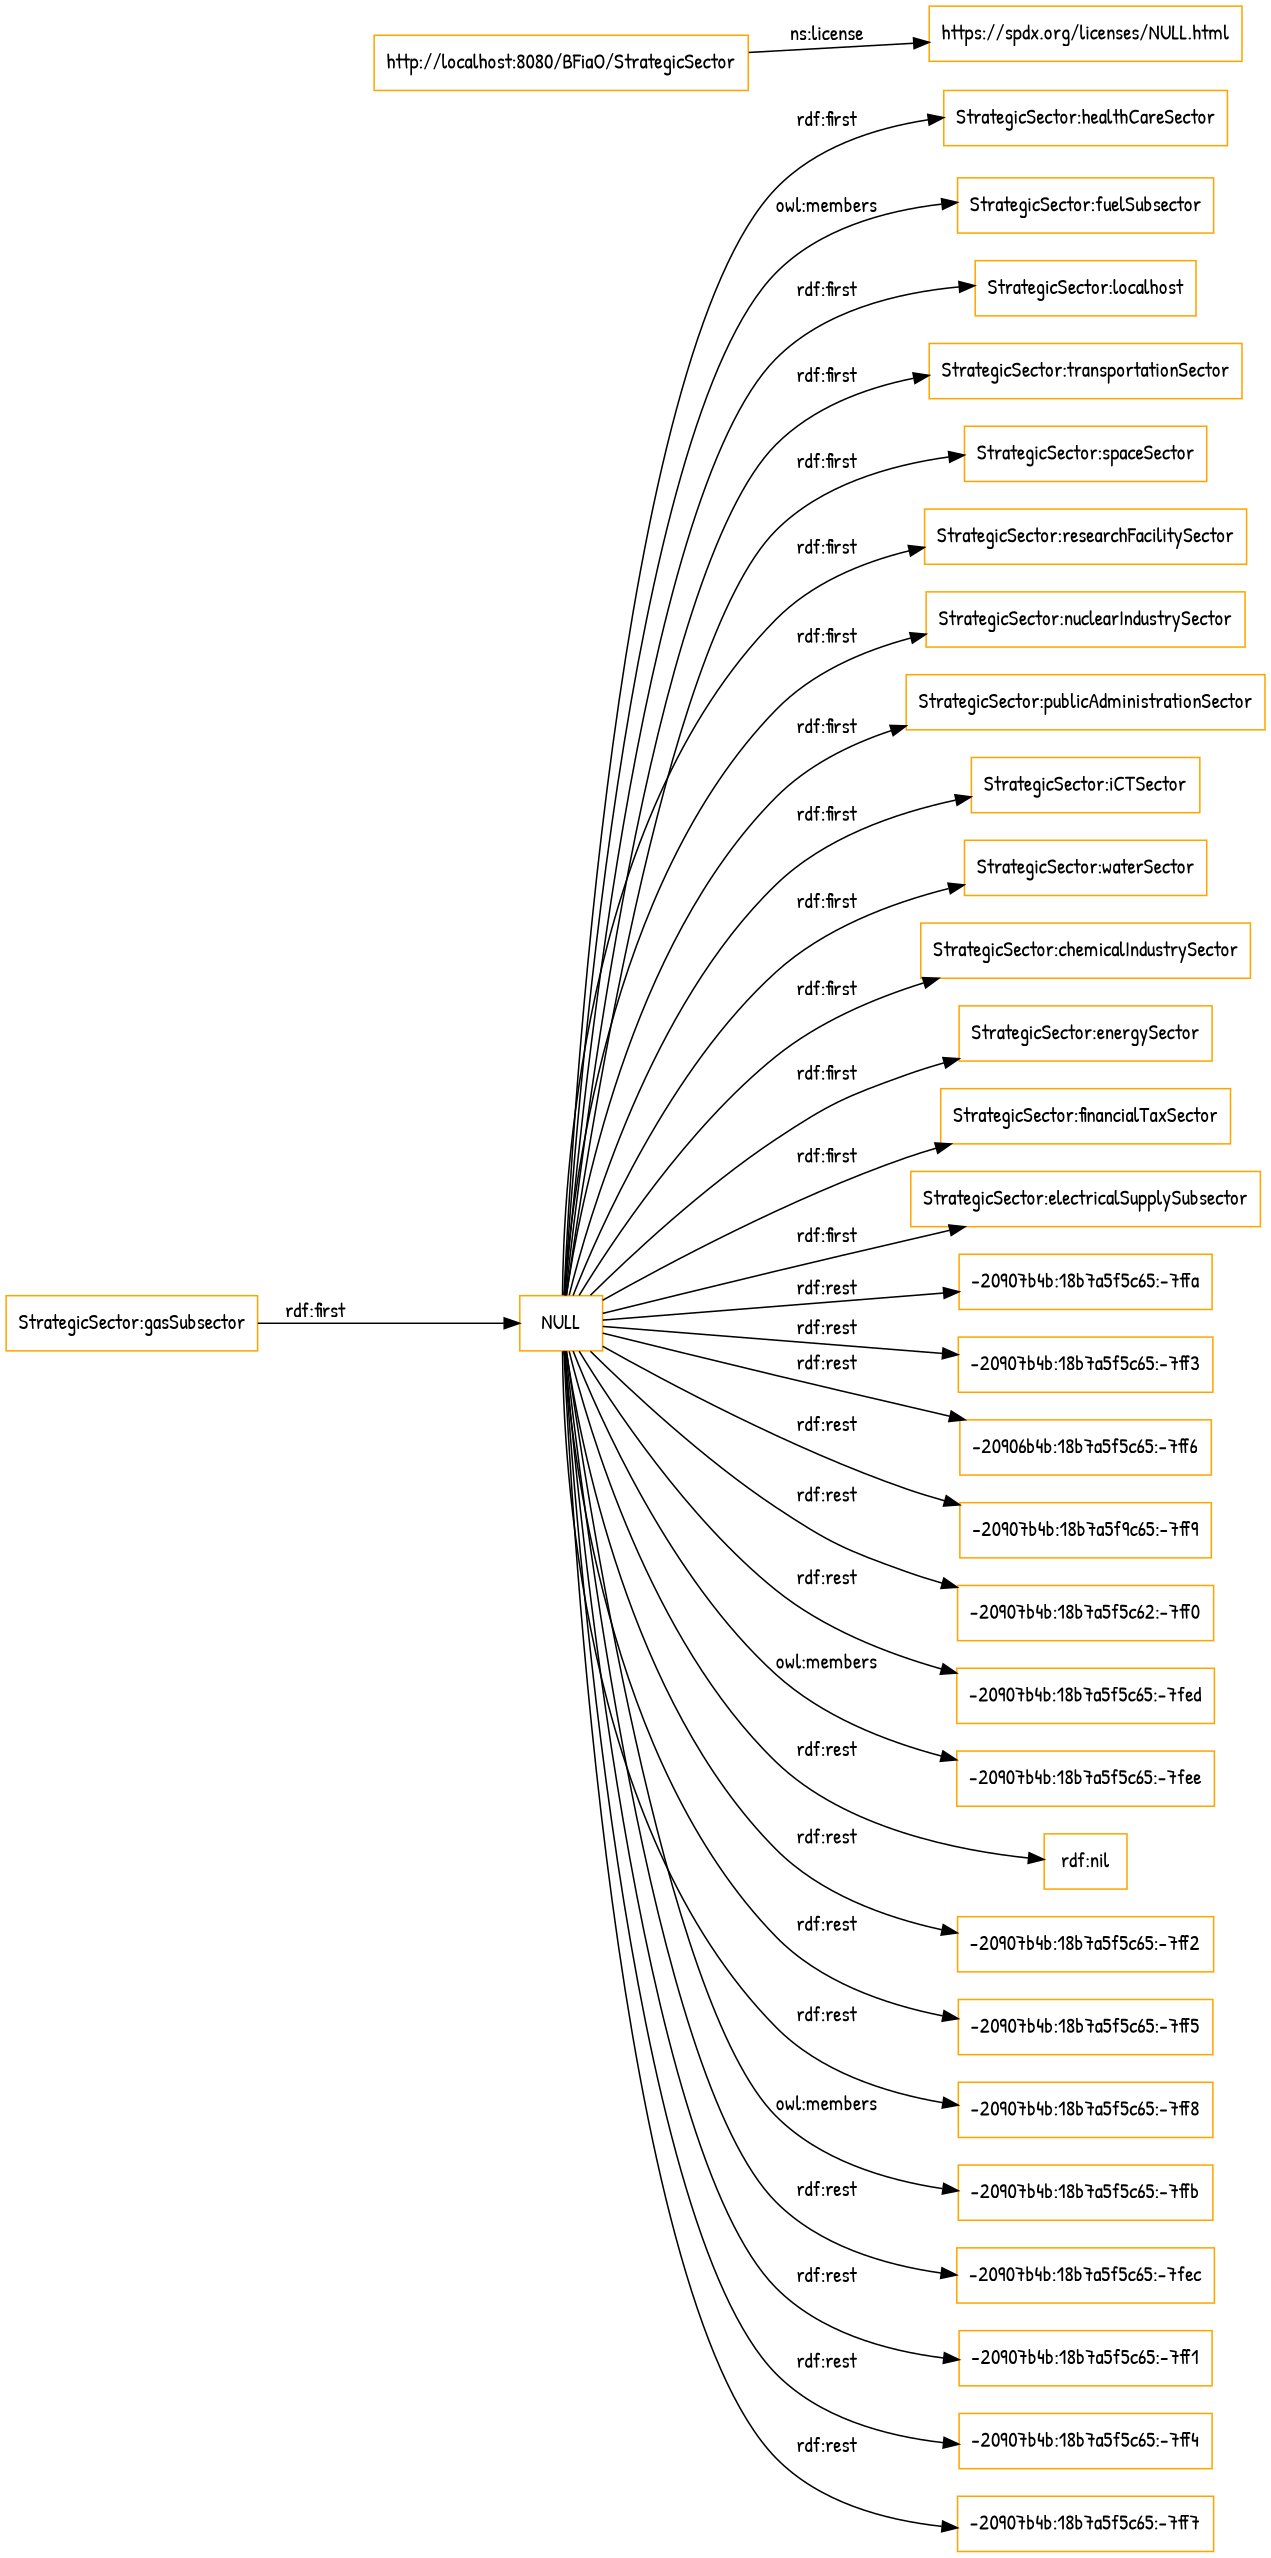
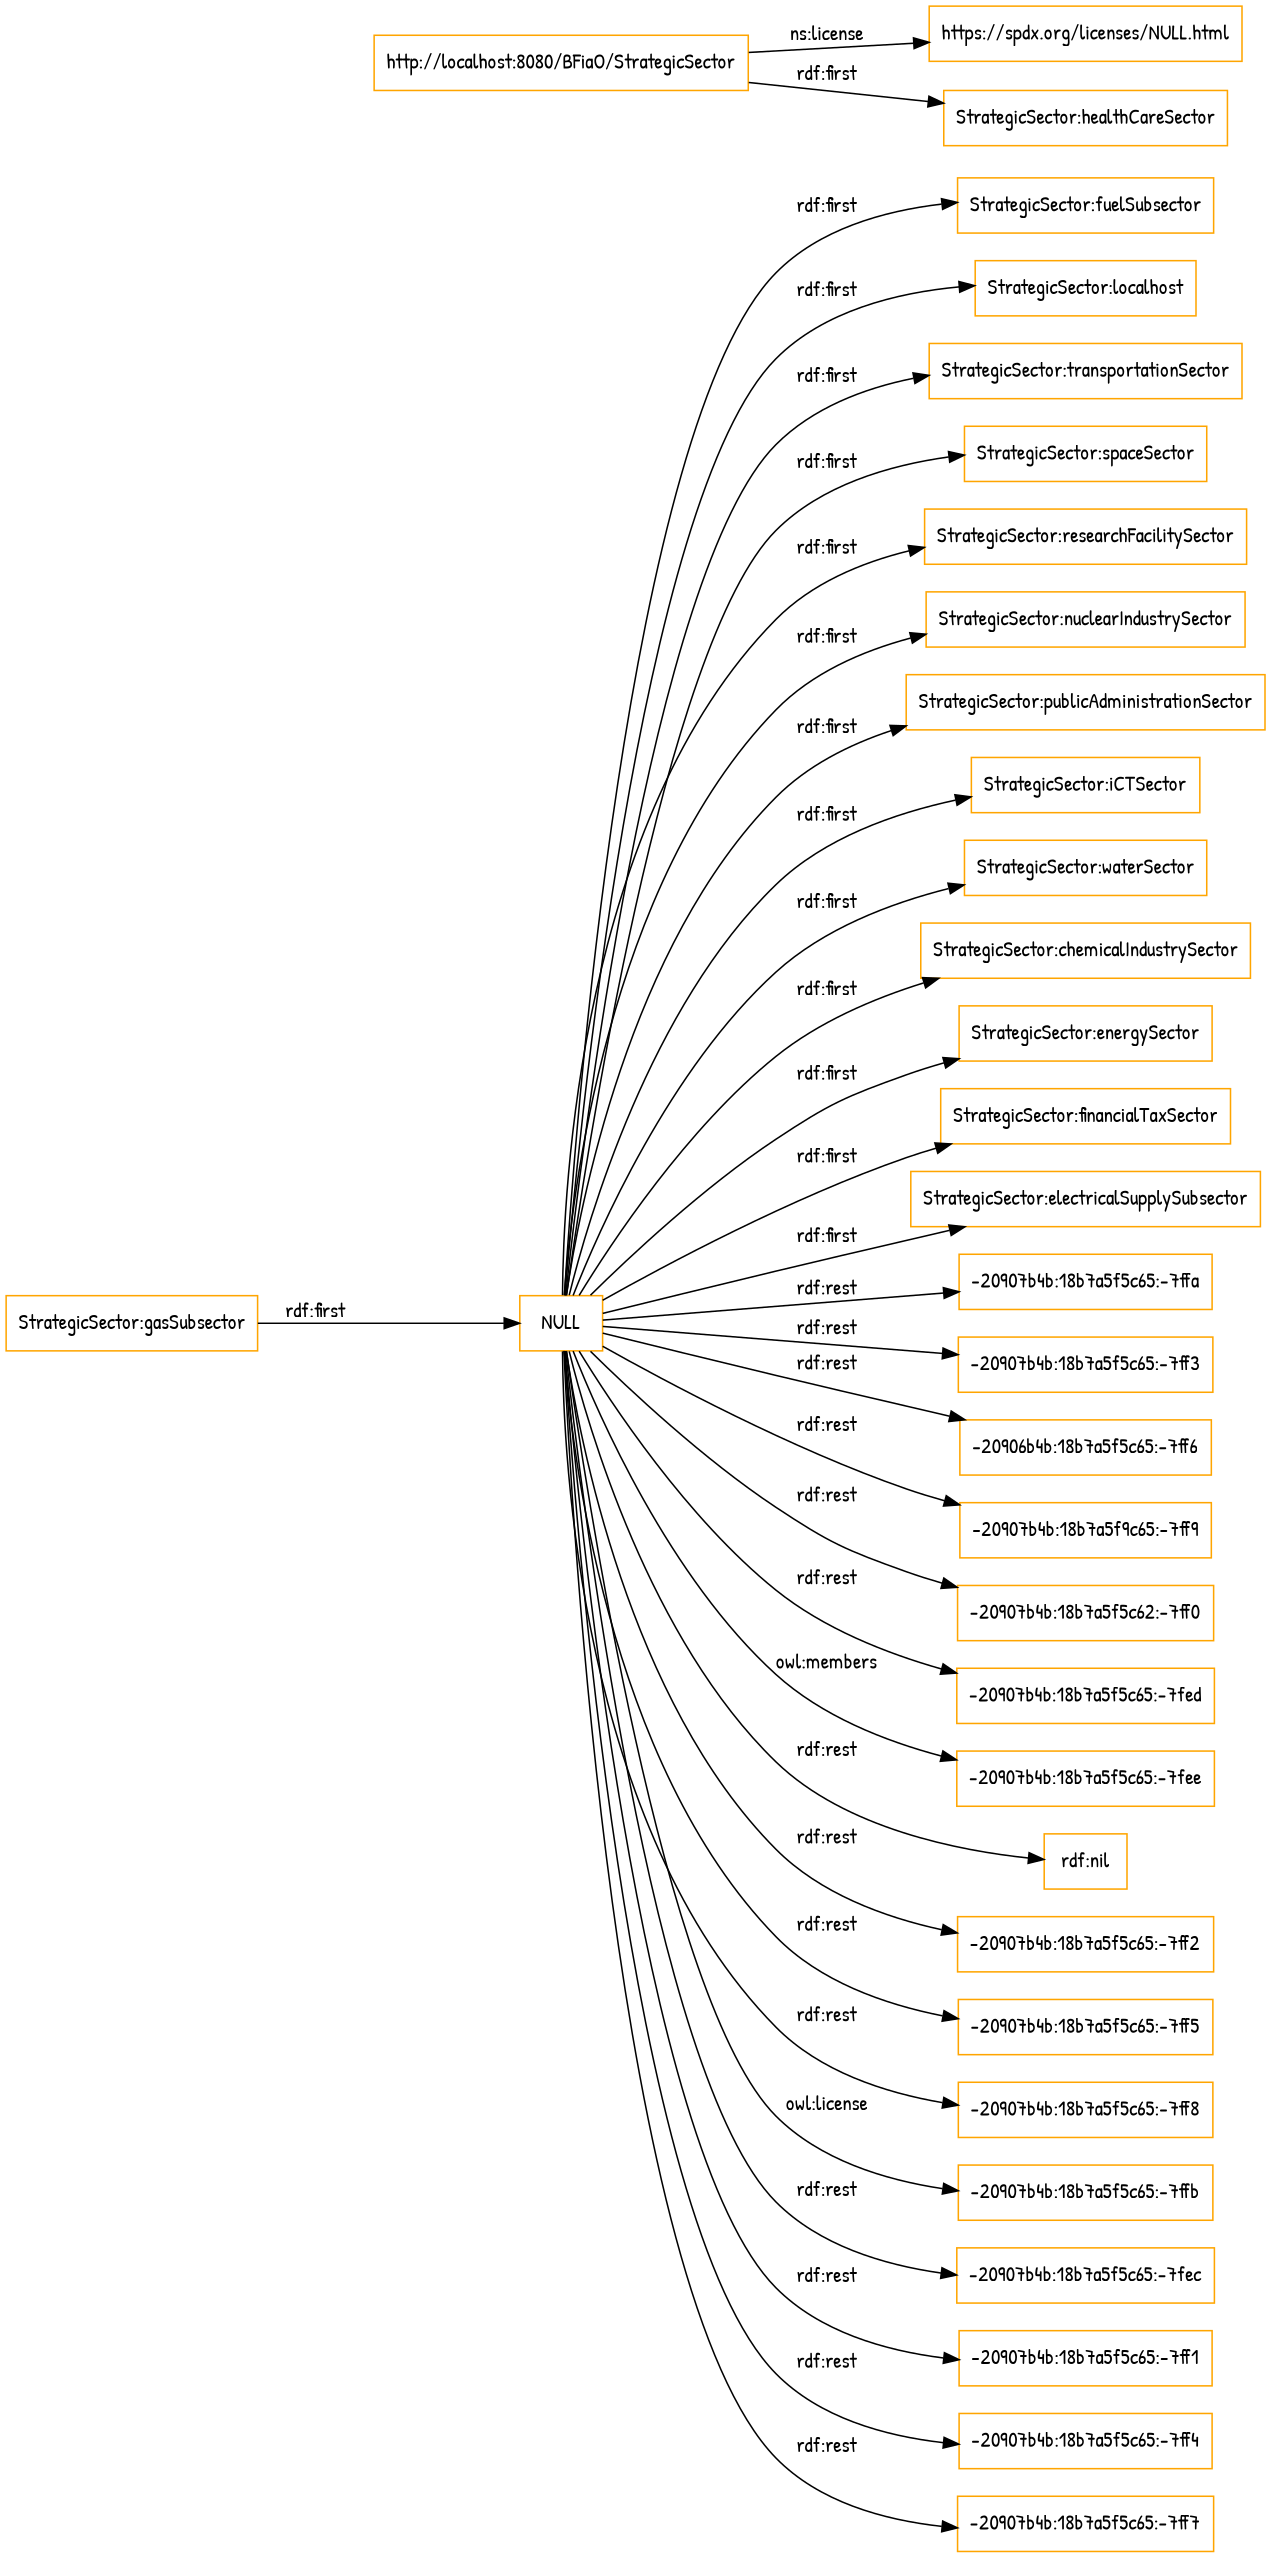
edge "NULL" -> "StrategicSector:fuelSubsector": label "owl:members" -> "rdf:first"
edge "NULL" -> "StrategicSector:healthCareSector": now "http://localhost:8080/BFiaO/StrategicSector" -> "StrategicSector:healthCareSector"
edge "NULL" -> "-20907b4b:18b7a5f5c65:-7ffb": label "owl:members" -> "owl:license"
